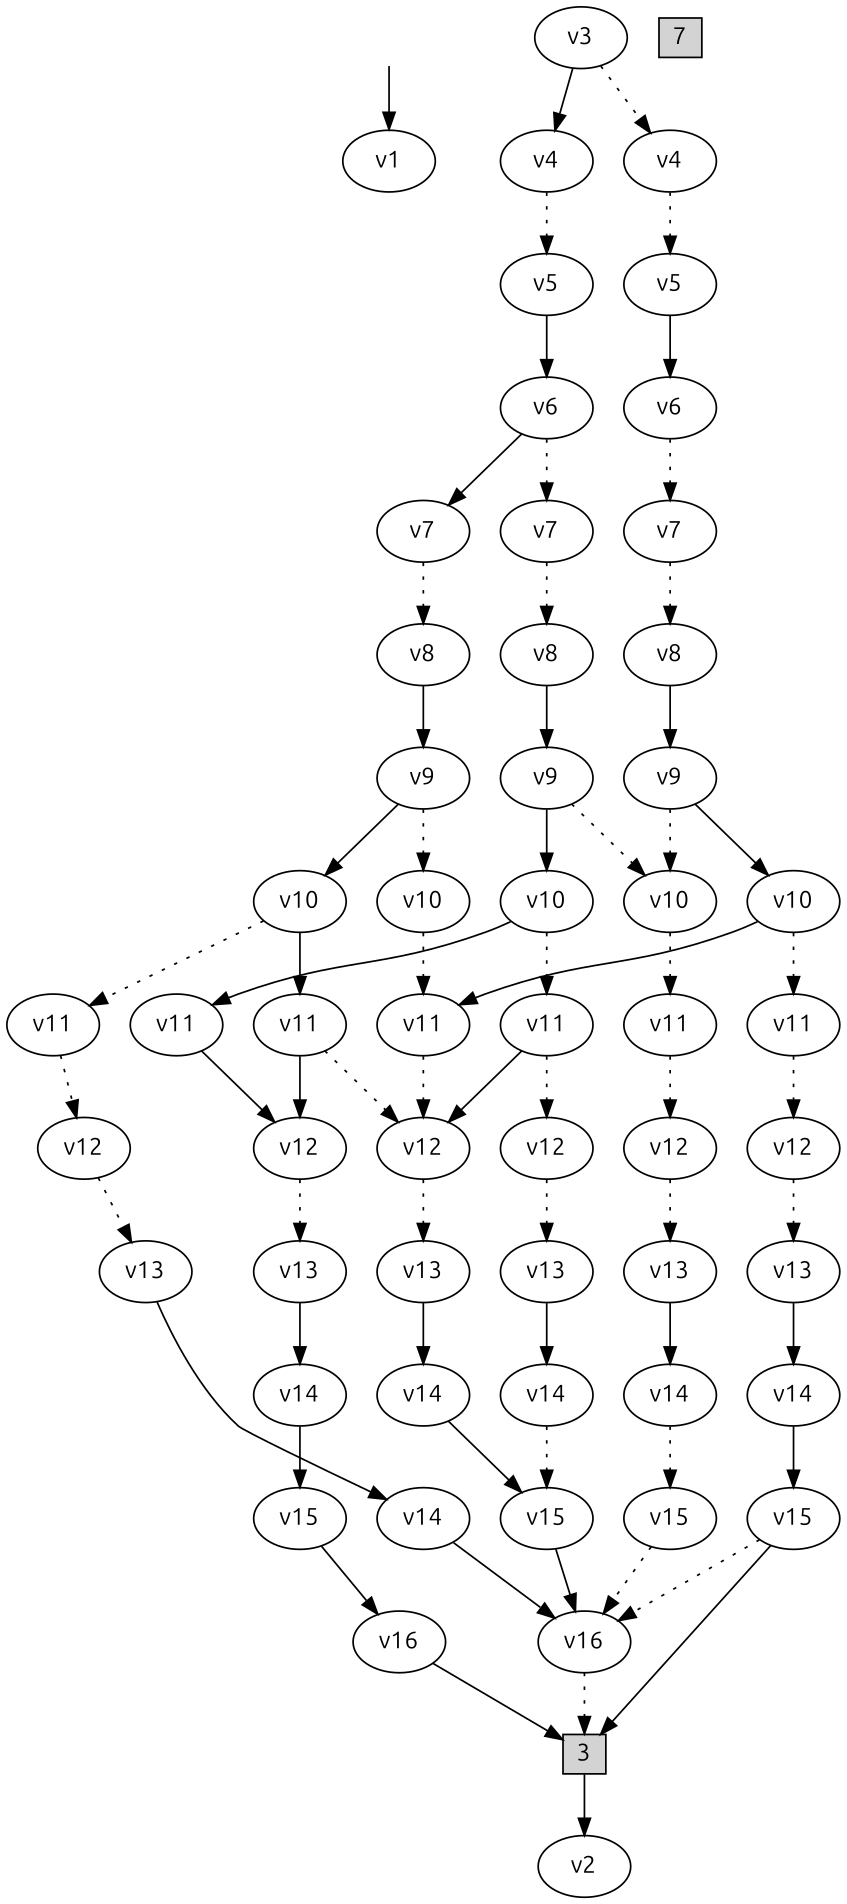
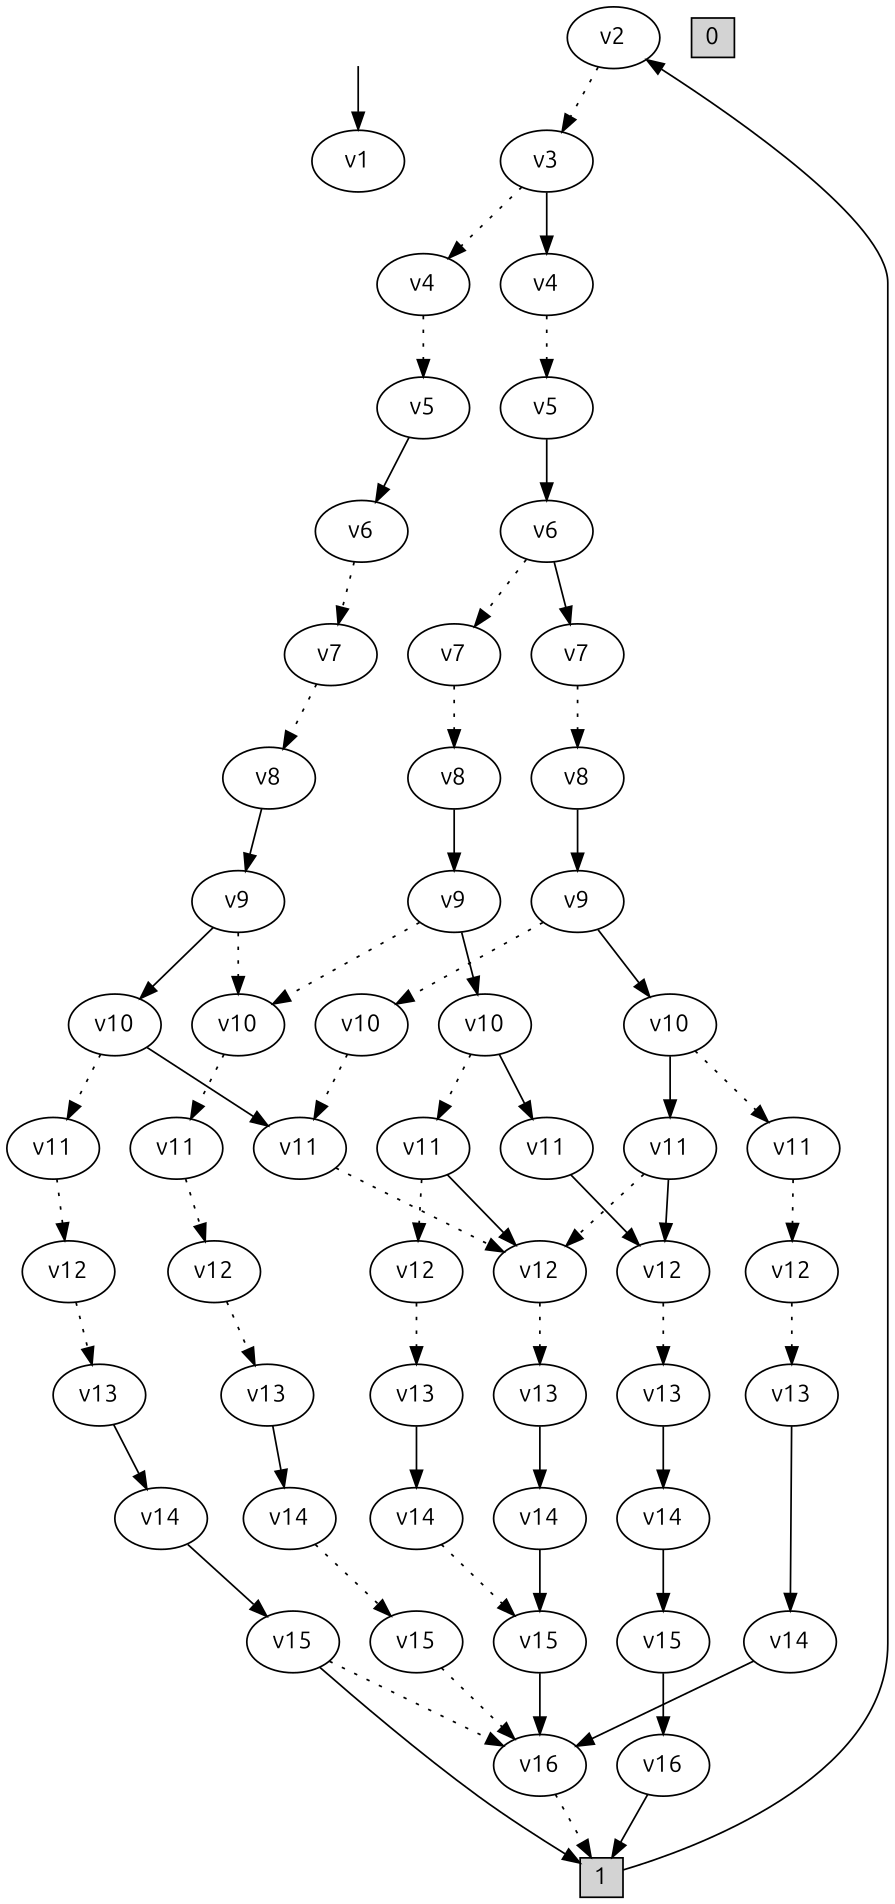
node "7": label "7" -> "0"
edge "v2" -> "v3": added
node "3": label "3" -> "1"
